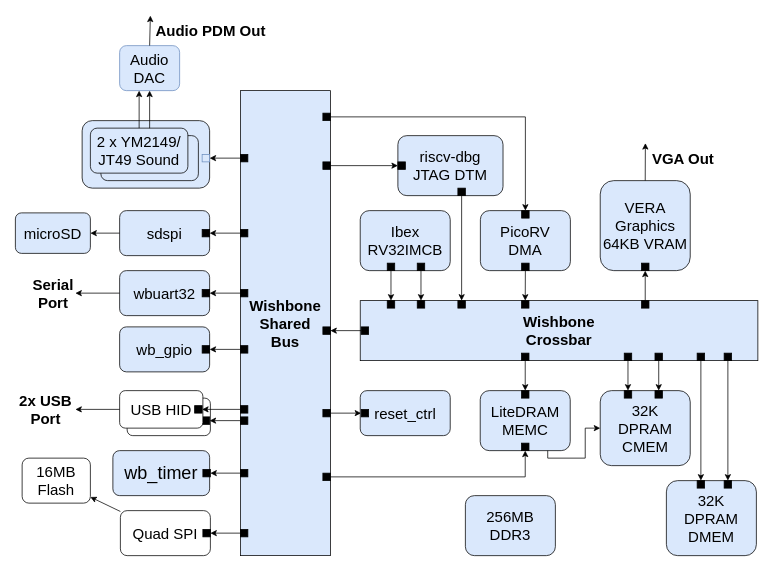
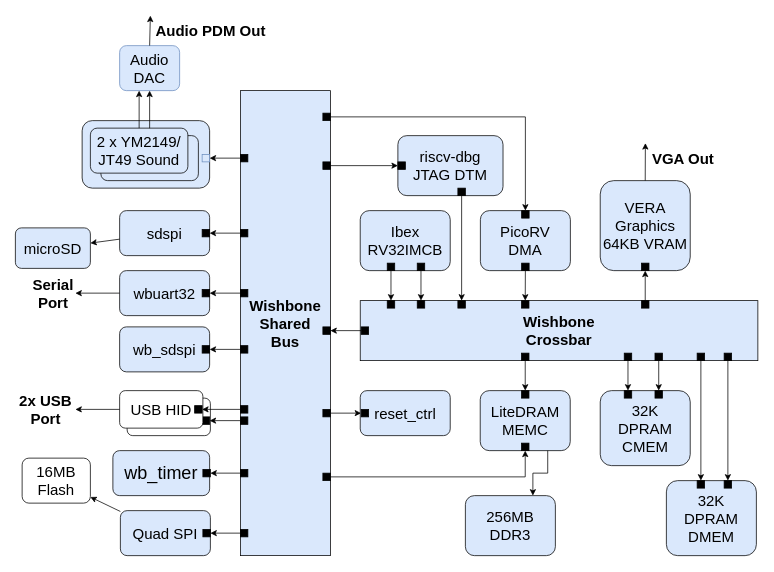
node "microSD": moved (53, 233) -> (53, 248)
node "wb_gpio": label "wb_gpio" -> "wb_sdspi"
edge "LiteDRAM MEMC" -> "32K DPRAM CMEM": now "LiteDRAM MEMC" -> "256MB DDR3"
node "Quad SPI": fillcolor #ffffff -> #dae8fc
